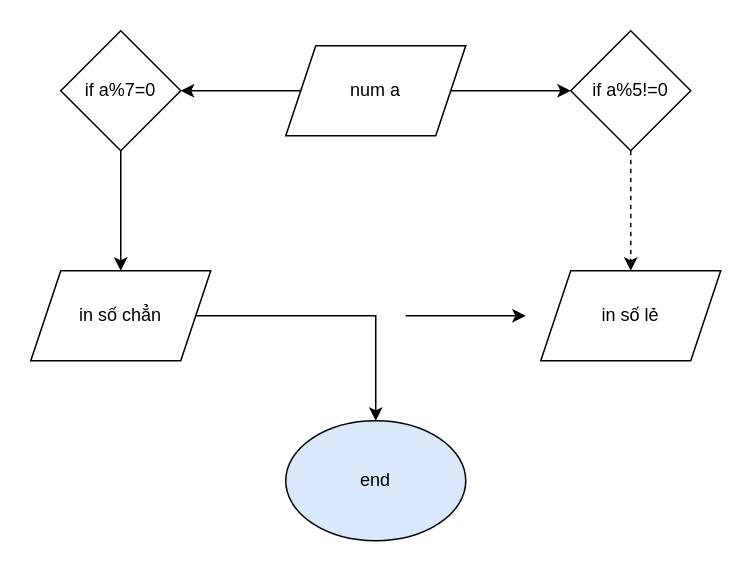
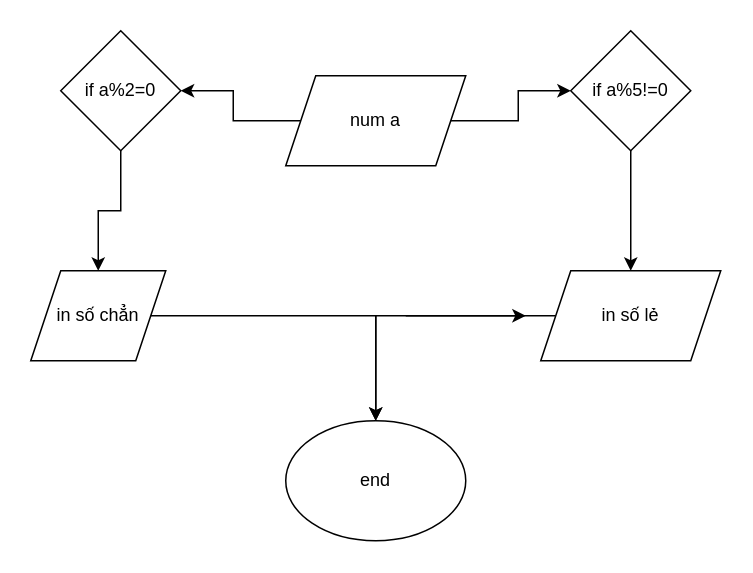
node "if a%7=0": label "if a%7=0" -> "if a%2=0"
node "num a": moved (376, 91) -> (376, 121)
edge "if a%5!=0" -> "in số lẻ": style dashed -> solid
node "in số chẳn": size 180x90 -> 135x90
edge "in số lẻ" -> "end": added
node "end": fillcolor #dae8fc -> #ffffff
